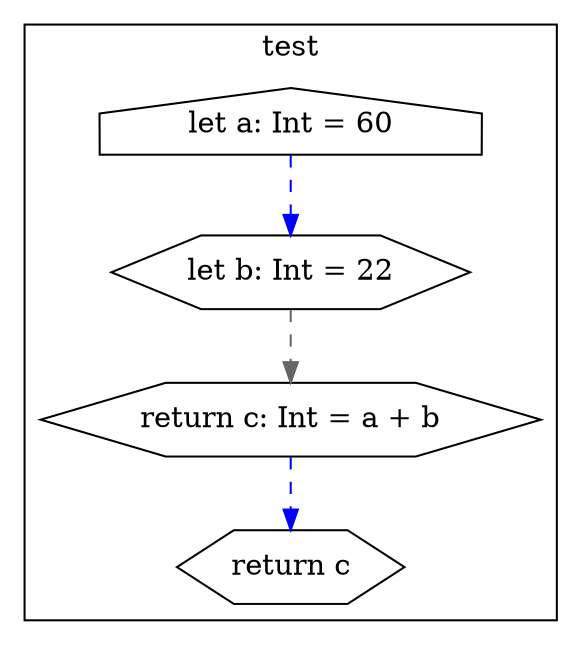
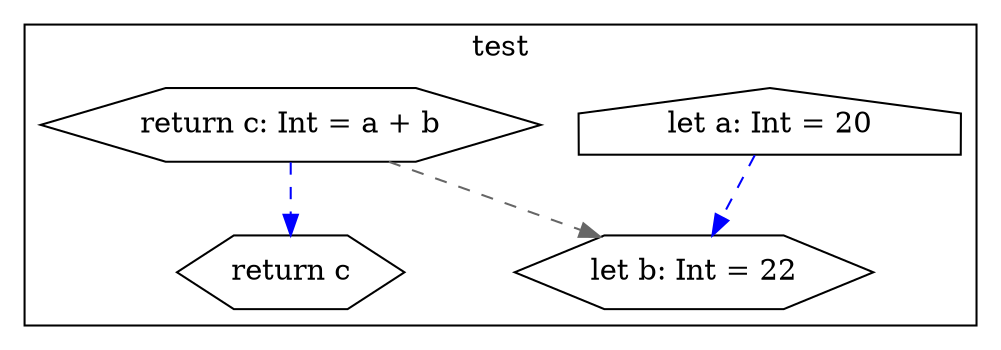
node "let a: Int = 60": label "let a: Int = 60" -> "let a: Int = 20"
edge "let b: Int = 22" -> "return c: Int = a + b": reversed
